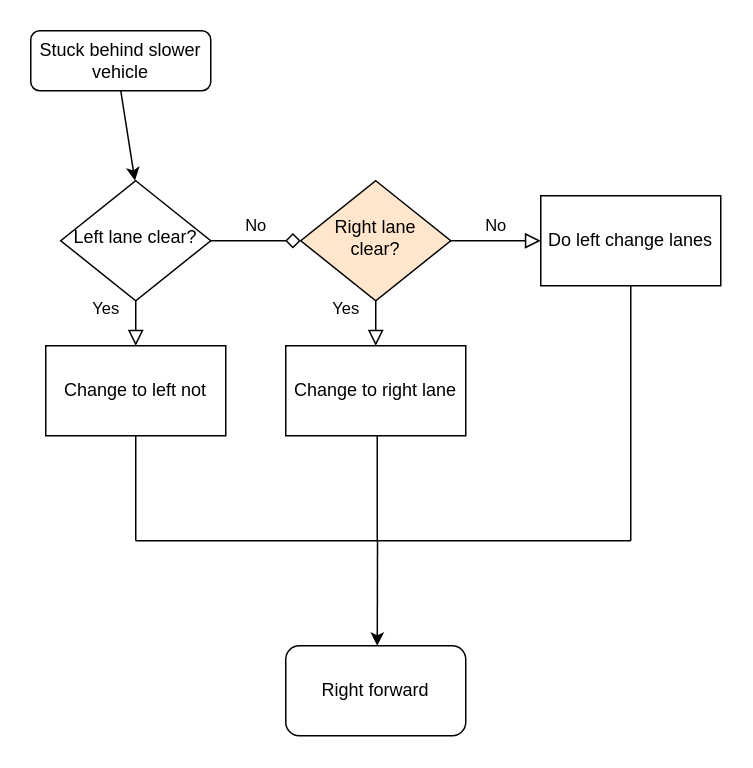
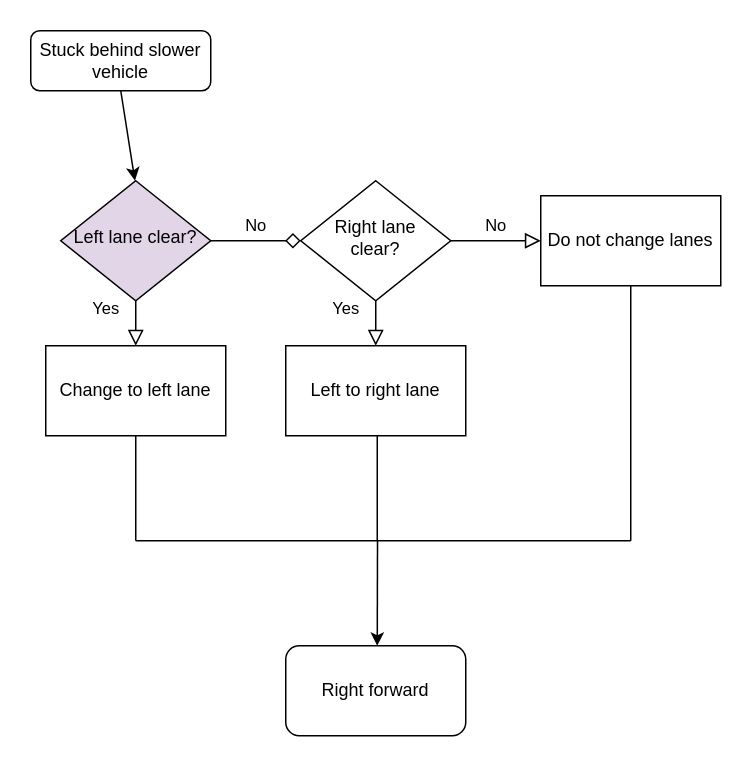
node "Left lane clear?": fillcolor #ffffff -> #e1d5e7
node "Right lane clear?": fillcolor #ffe6cc -> #ffffff
node "Do left change lanes": label "Do left change lanes" -> "Do not change lanes"
node "Change to left not": label "Change to left not" -> "Change to left lane"
node "Change to right lane": label "Change to right lane" -> "Left to right lane"
